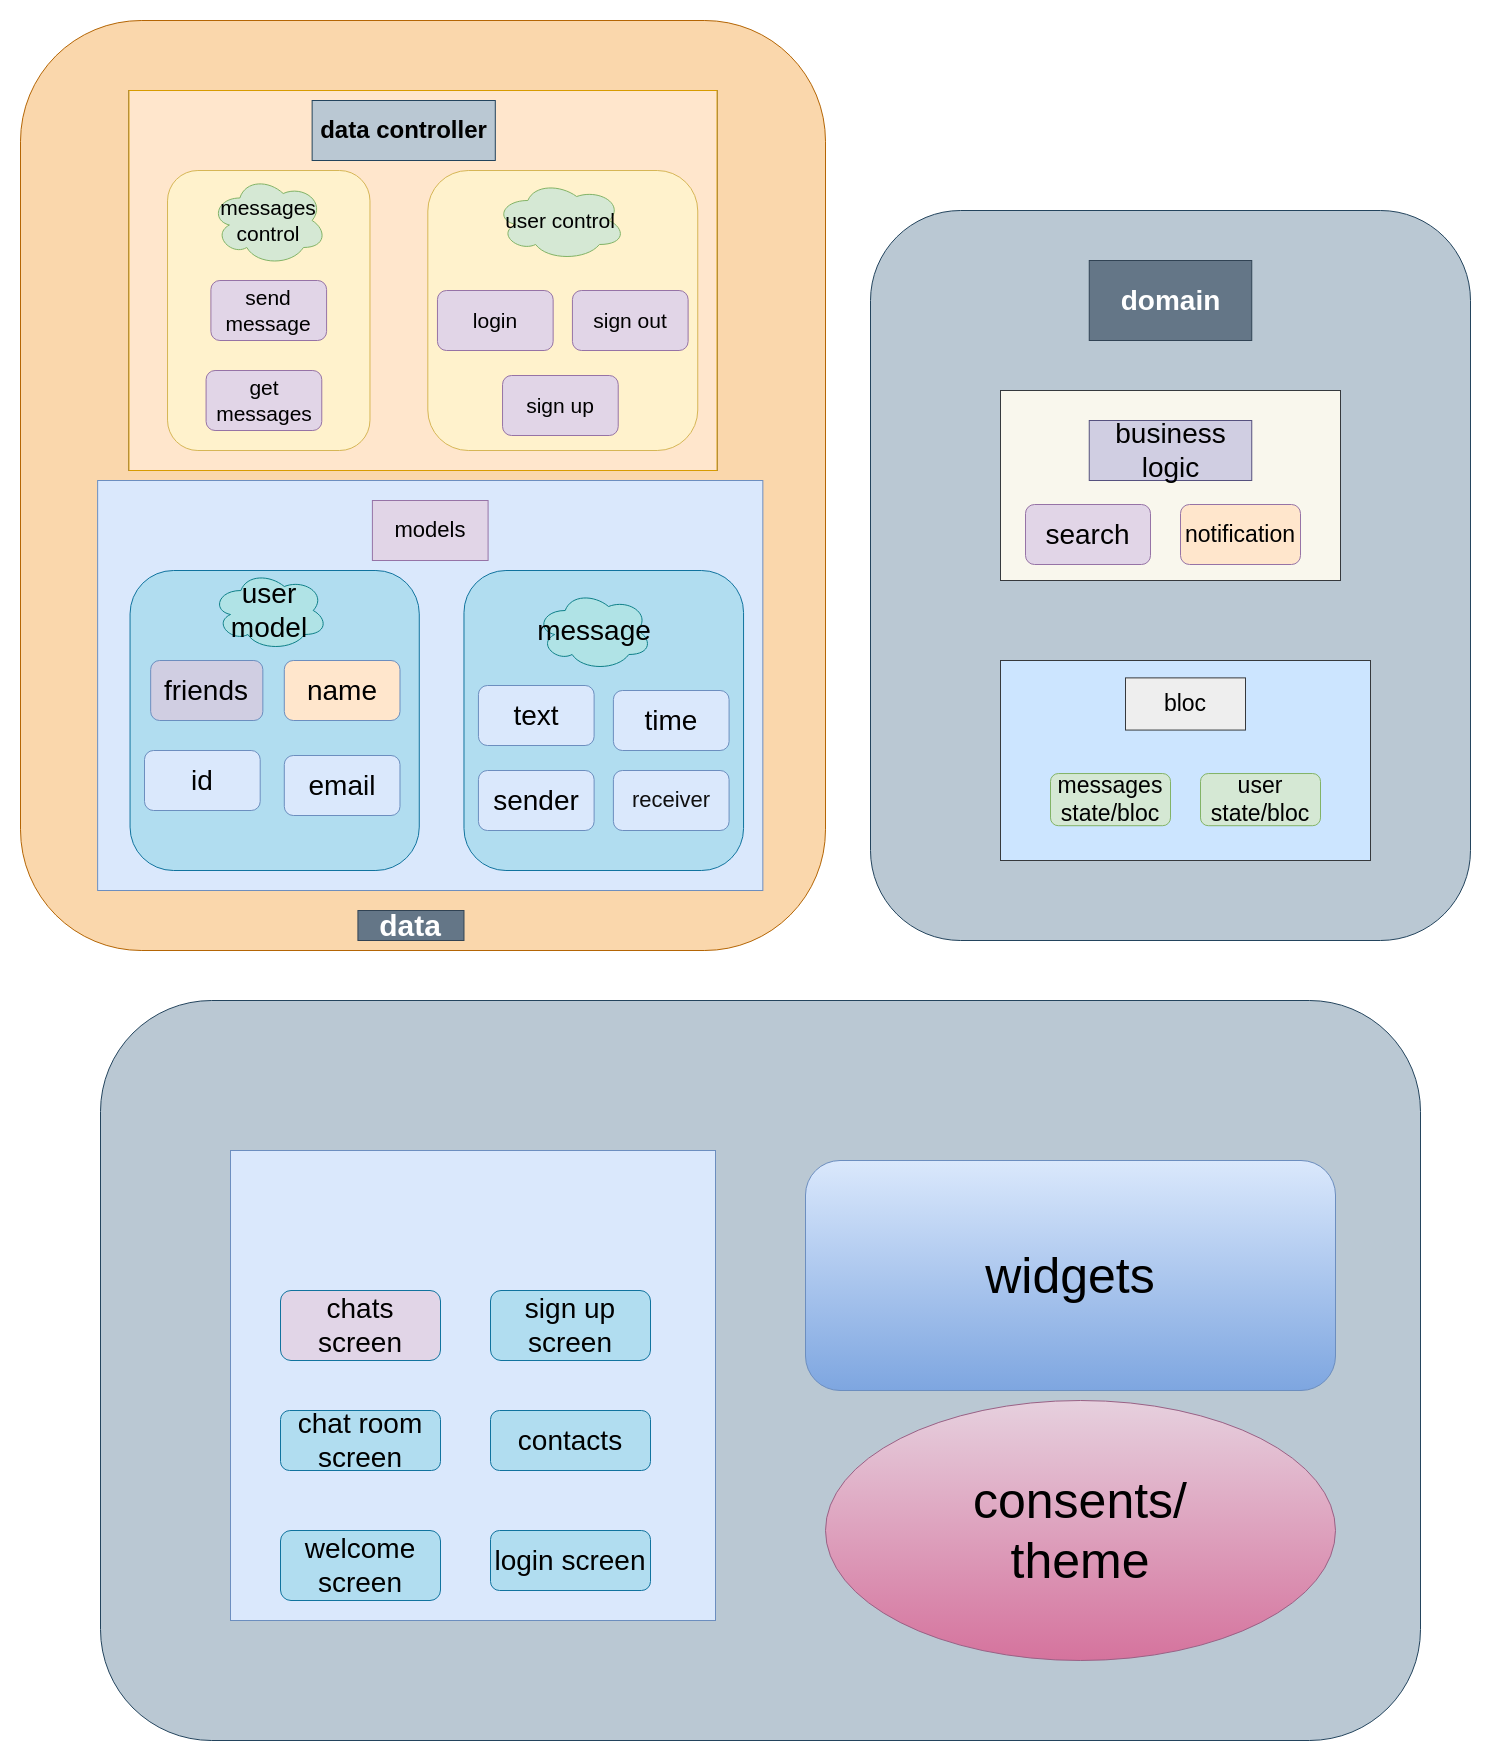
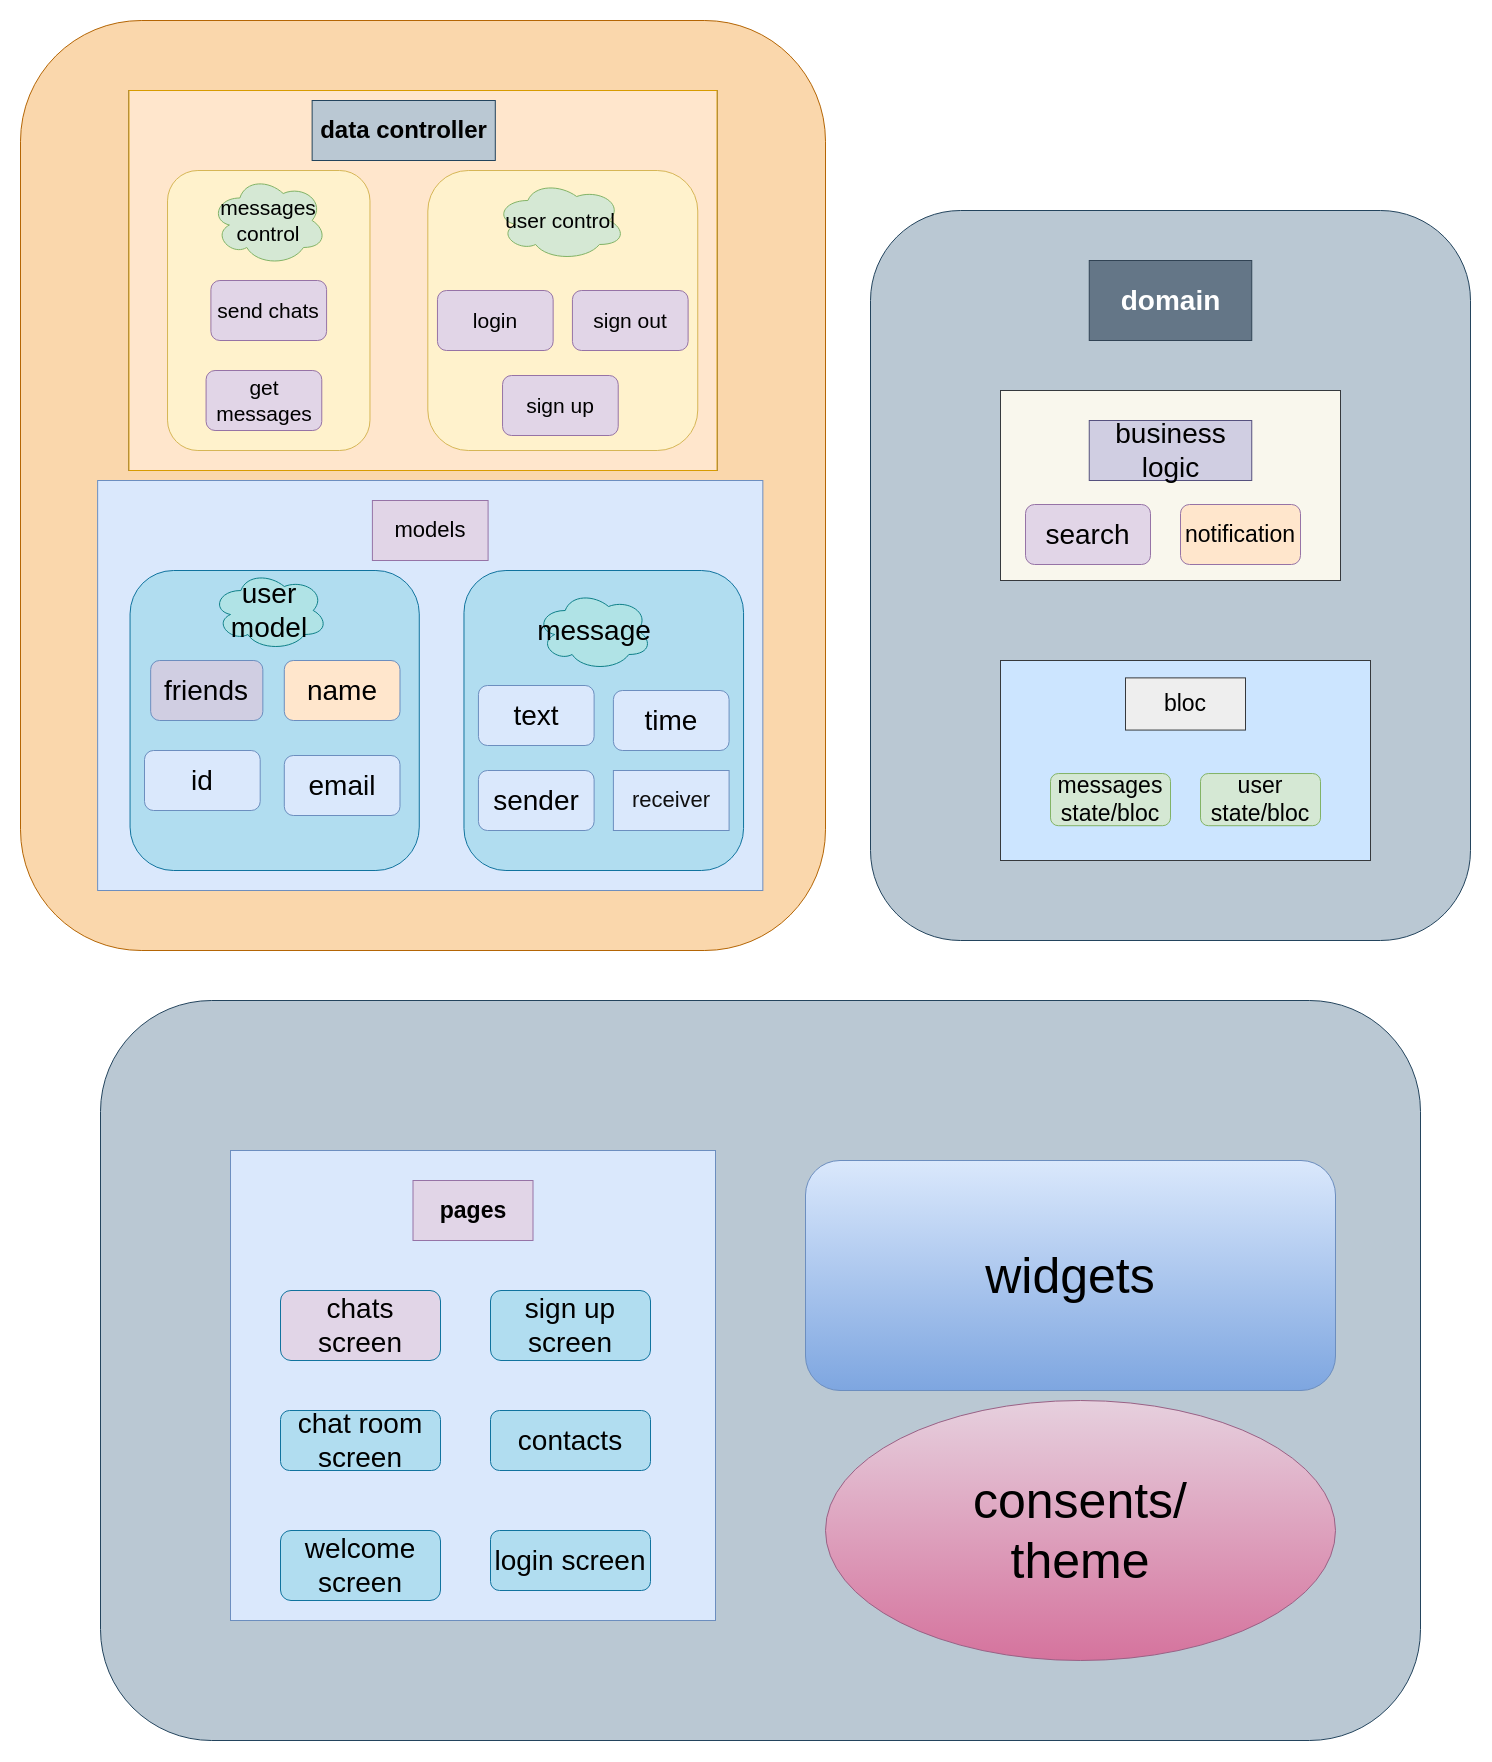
node "send message": label "send message" -> "send chats"
node "receiver": shape rounded rectangle -> rectangle
node "data": removed
node "pages": added
